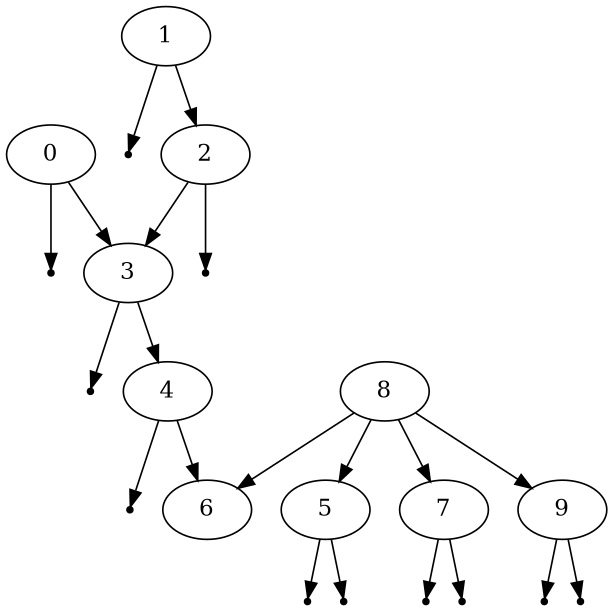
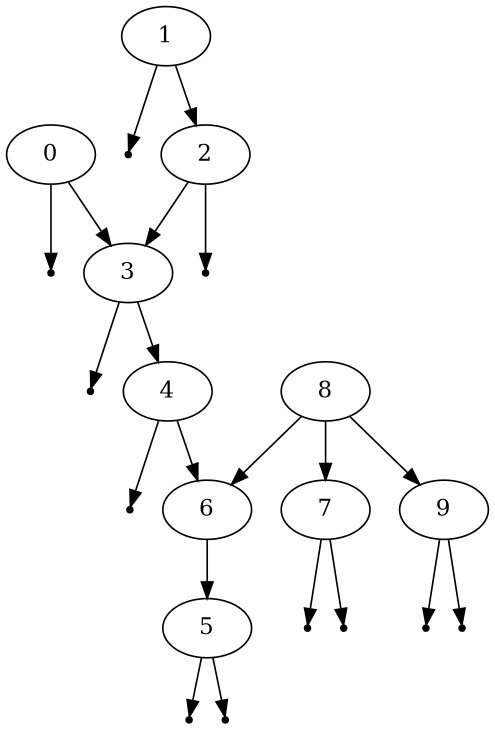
edge "8" -> "5": now "6" -> "5"
